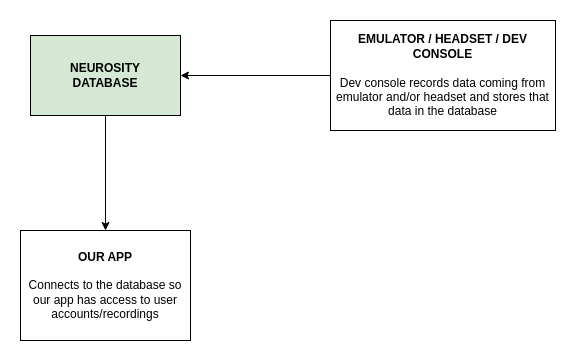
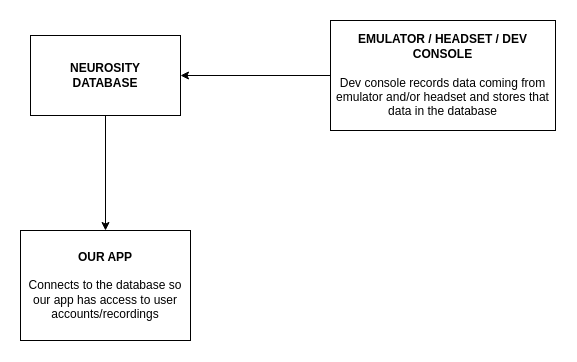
node "NEUROSITY DATABASE": fillcolor #d5e8d4 -> #ffffff
